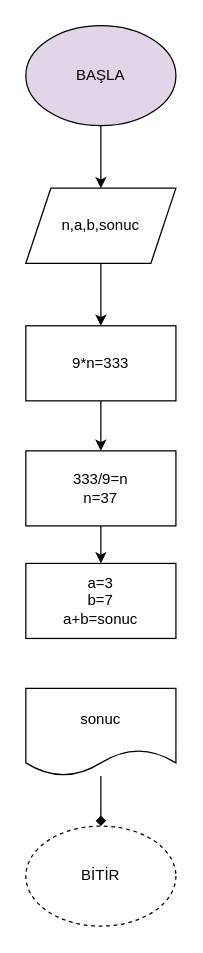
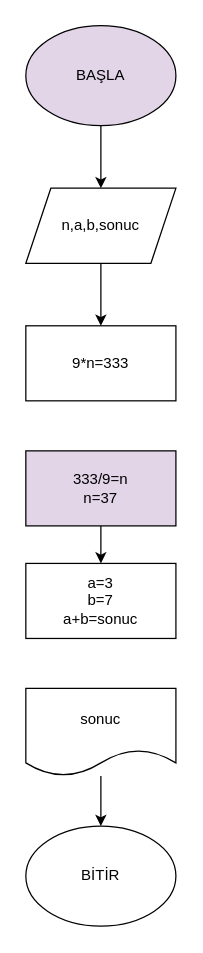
edge "9*n=333" -> "333/9=n n=37": removed
node "333/9=n n=37": fillcolor #ffffff -> #e1d5e7
edge "sonuc" -> "BİTİR": arrowhead diamond -> classic
node "BİTİR": style dashed -> solid
